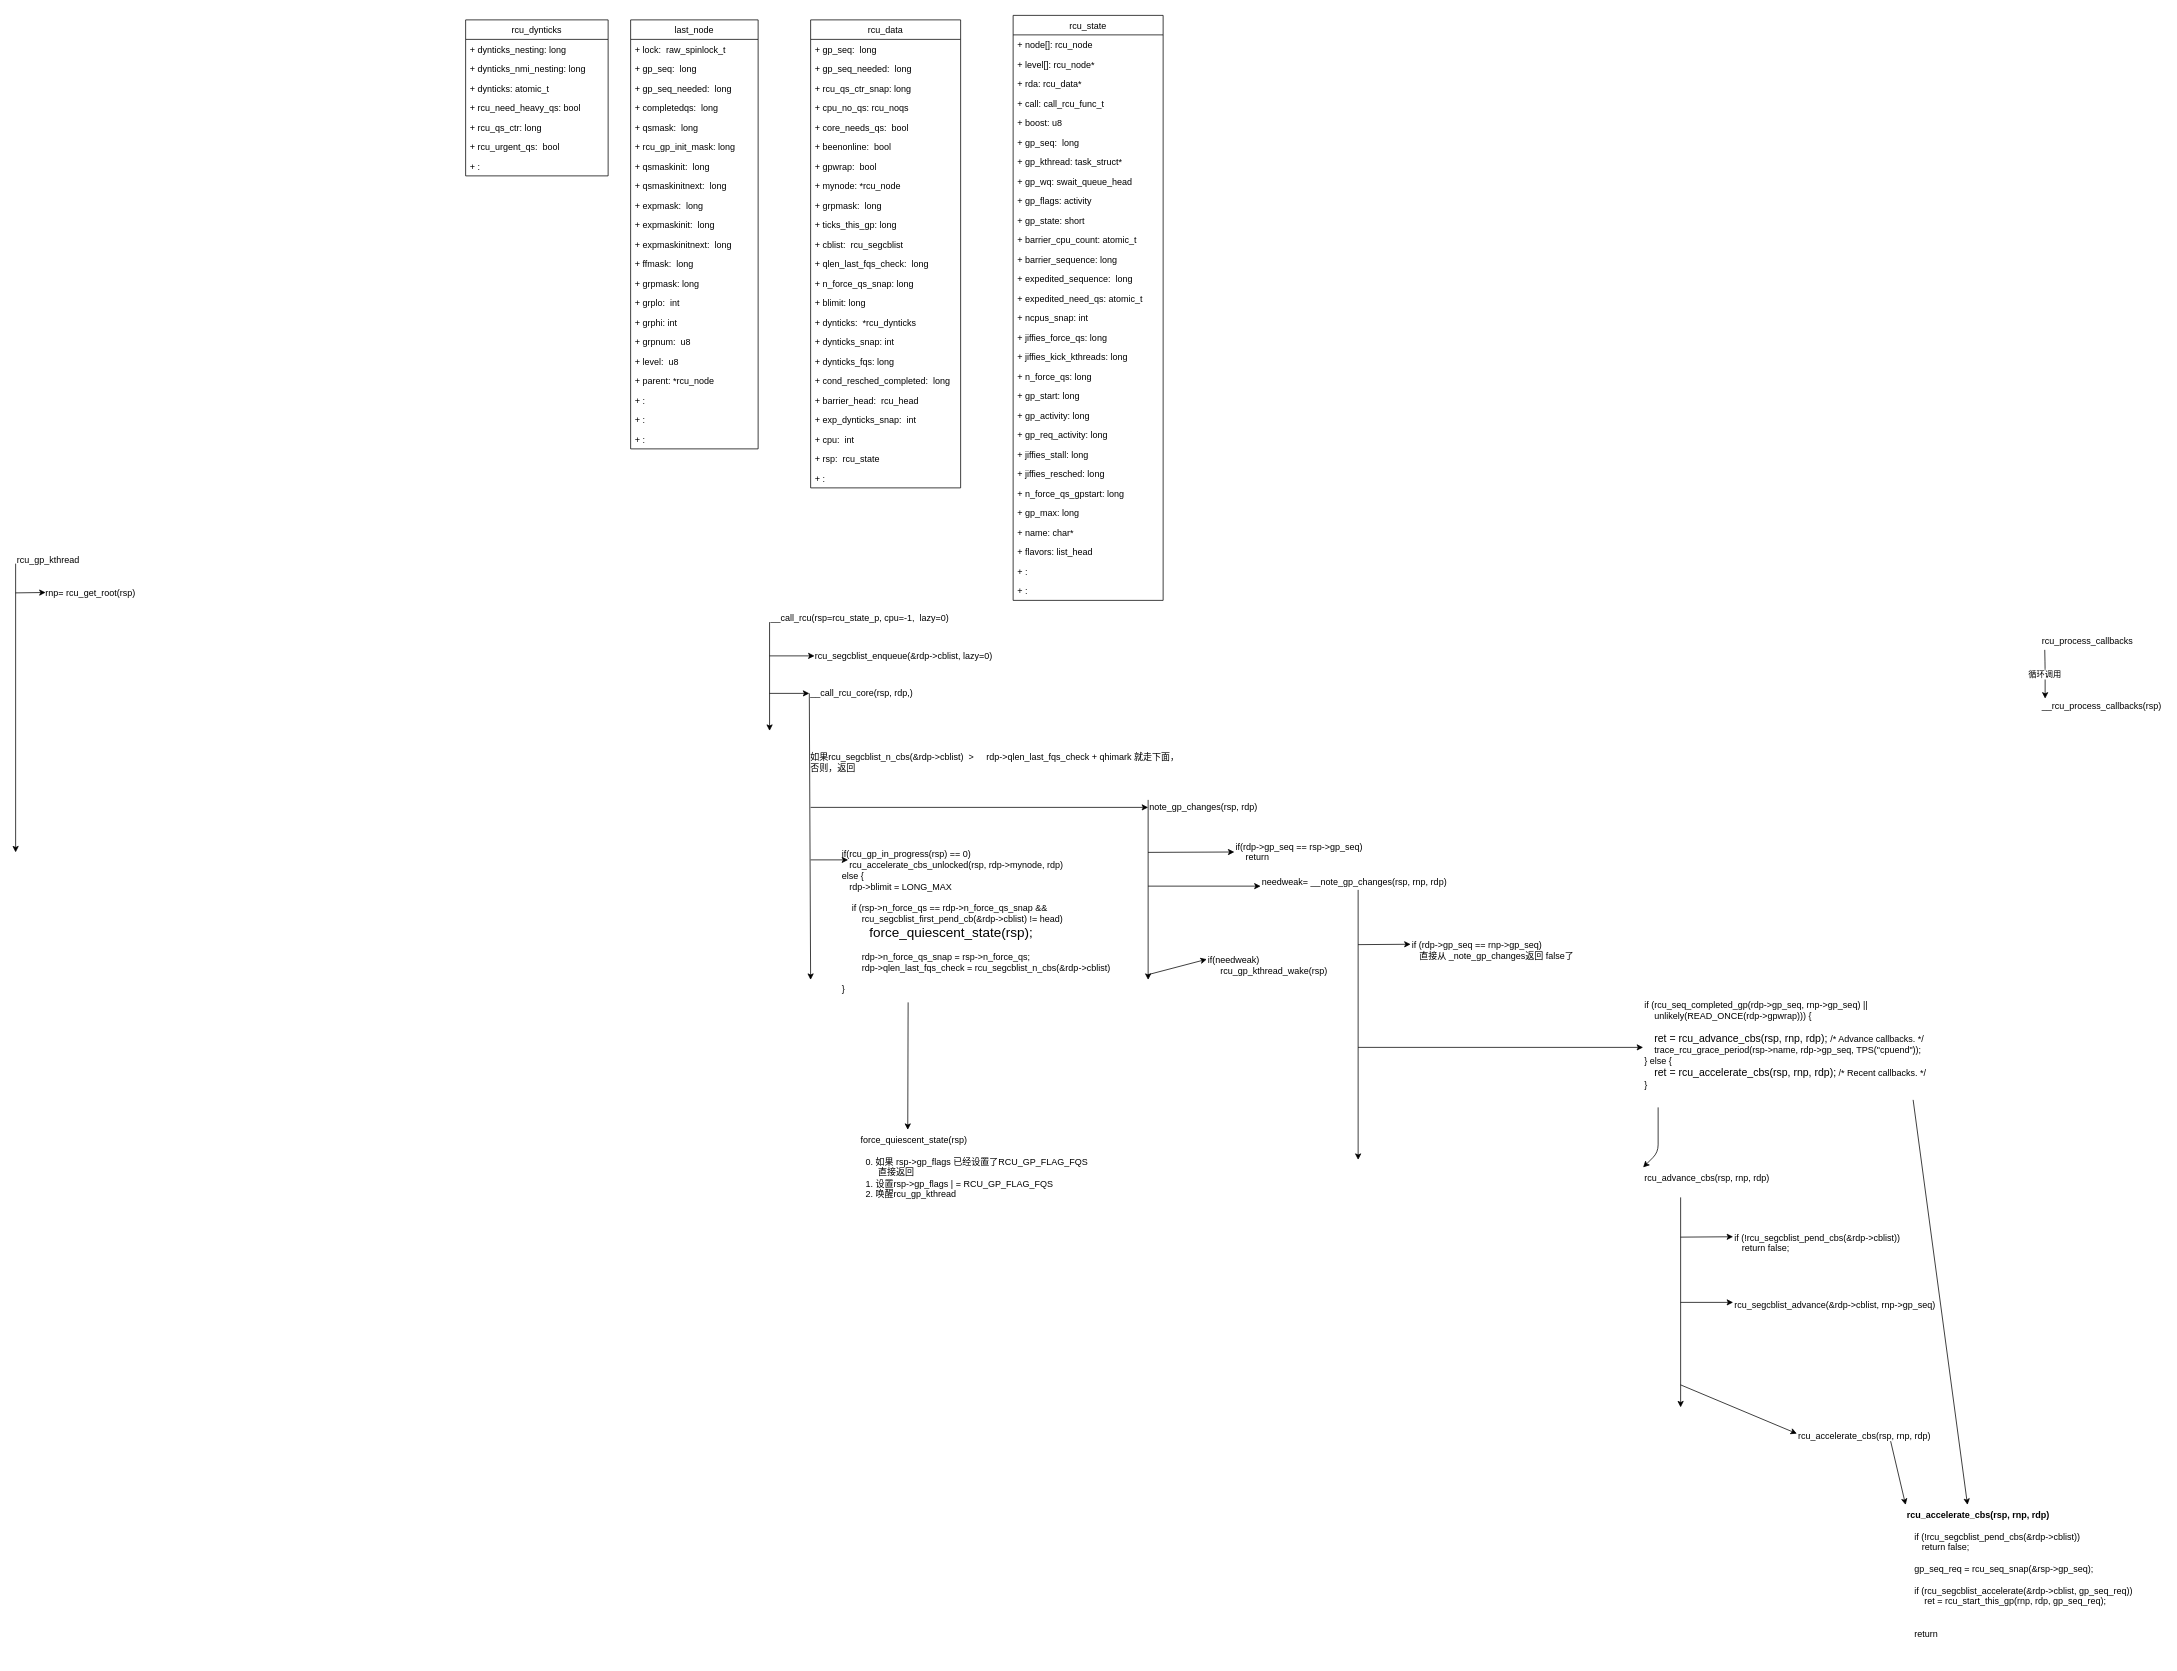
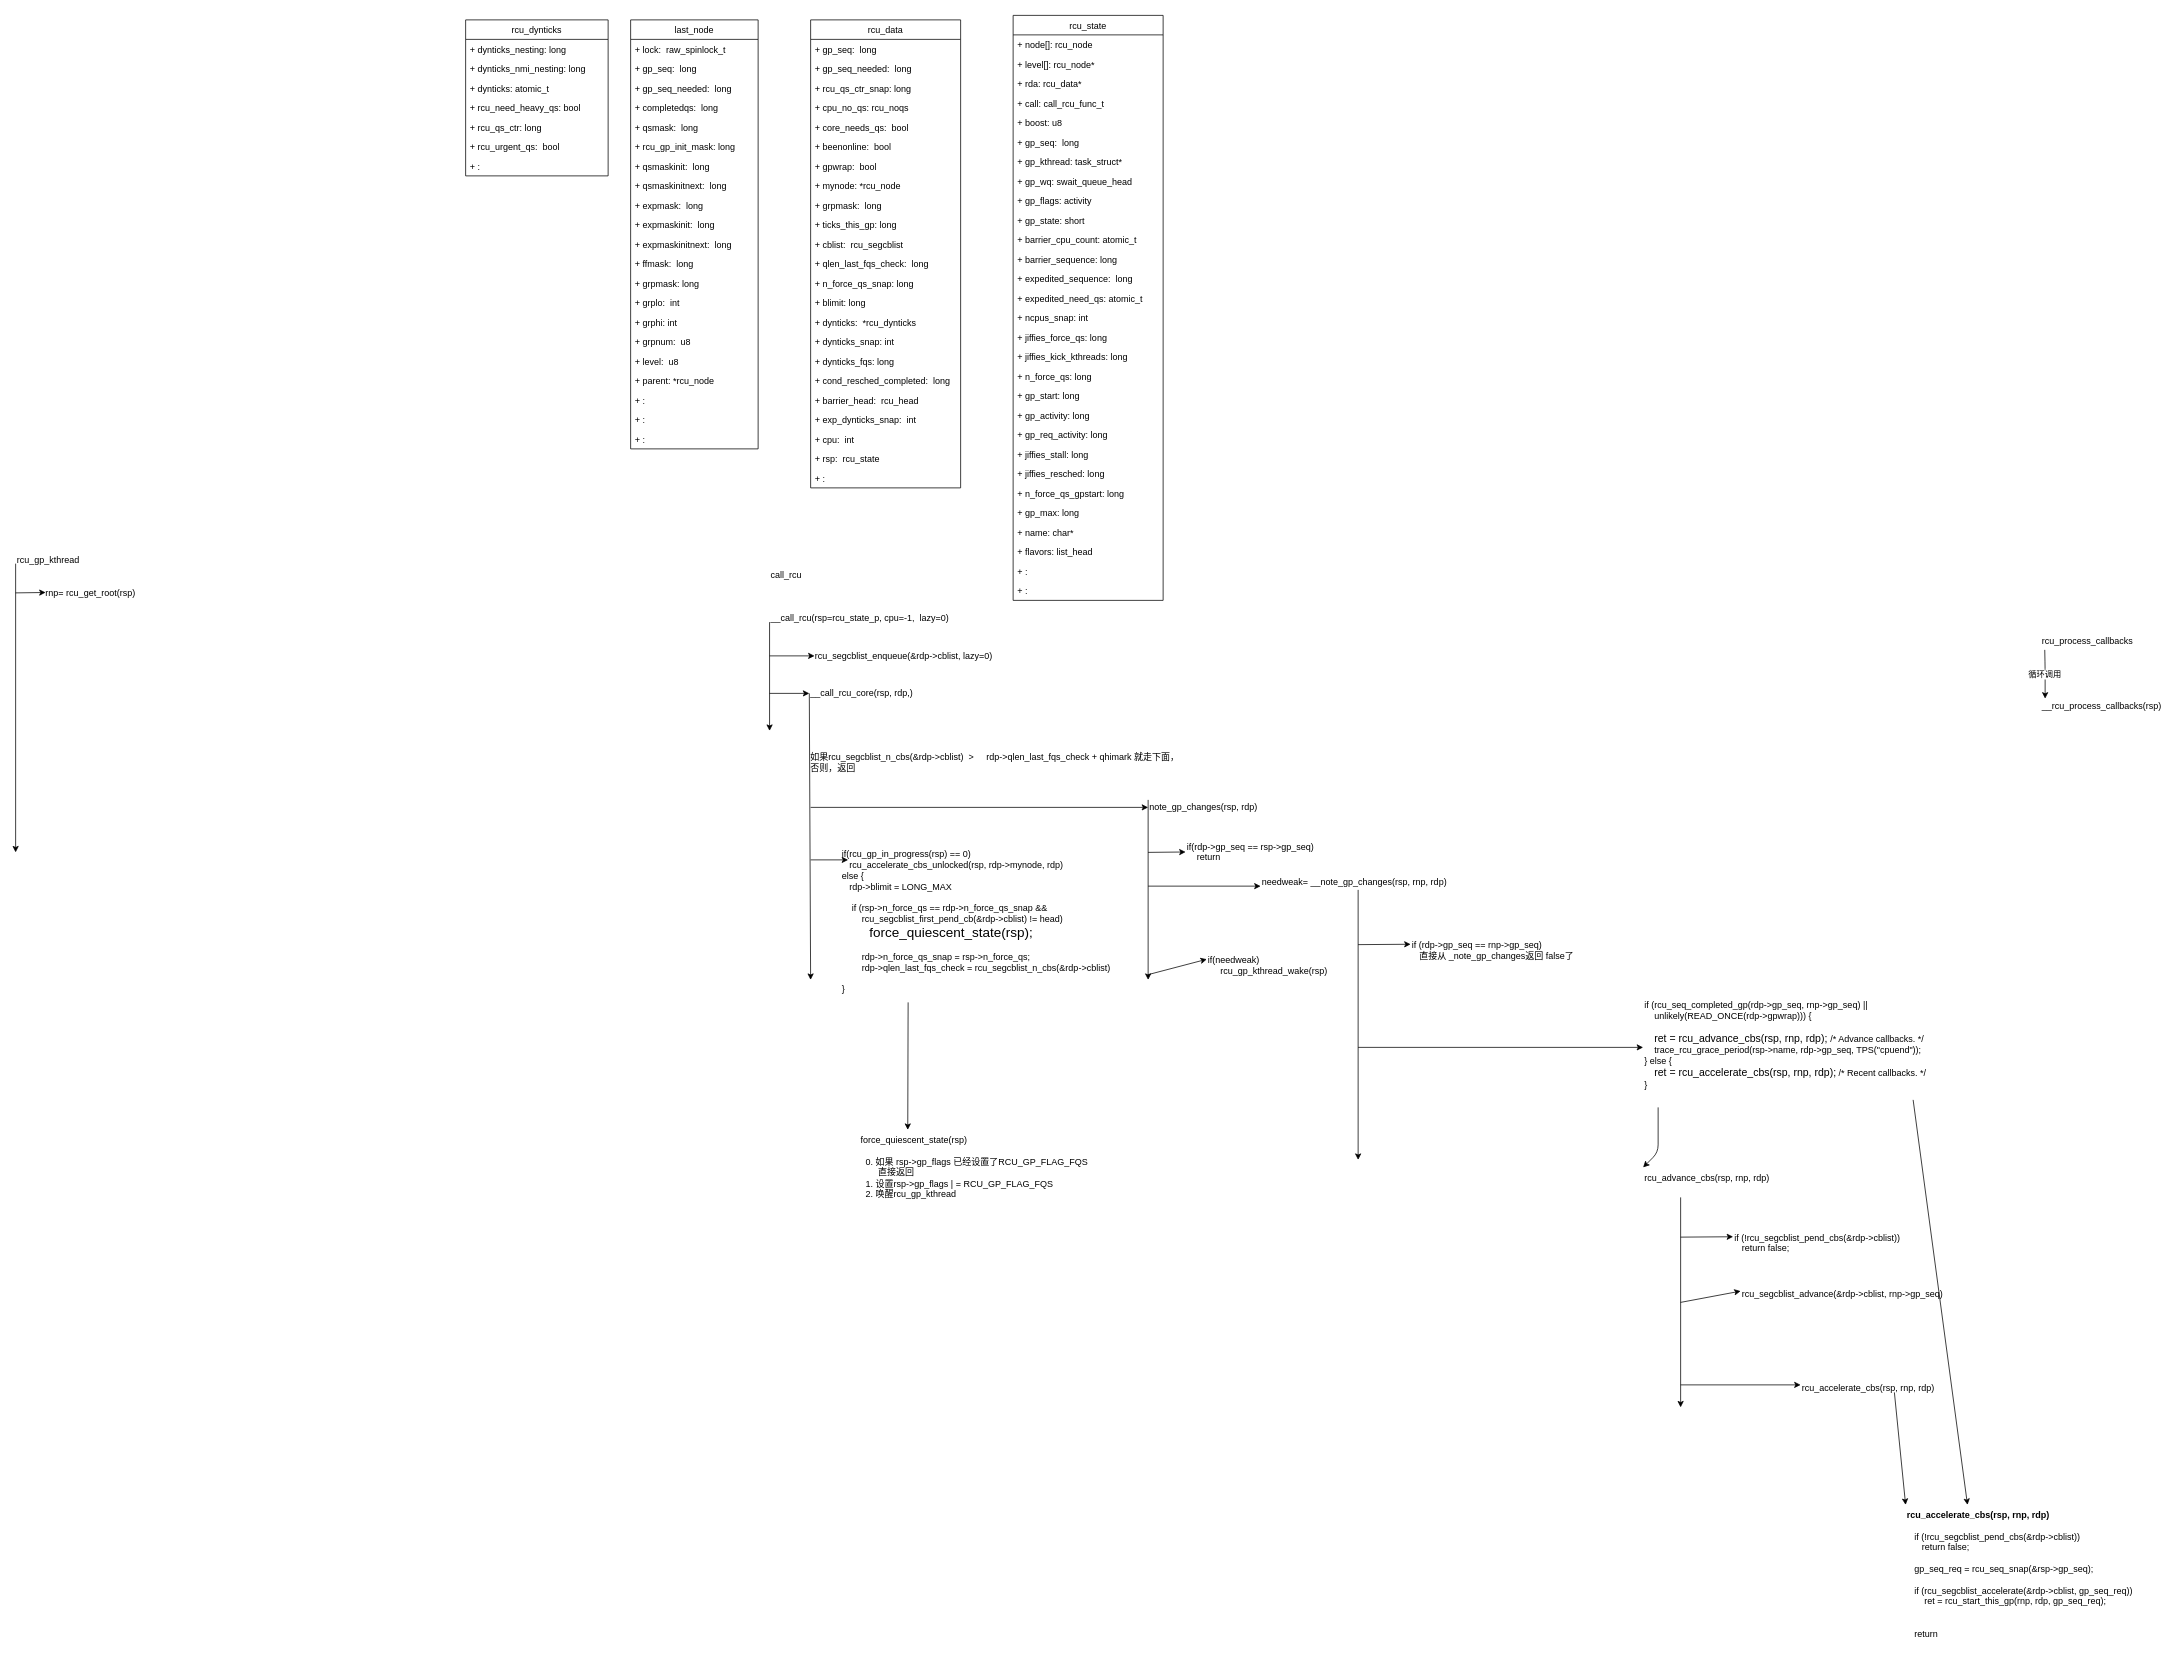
node "call_rcu": added
node "if(rdp->gp_seq == rsp->gp_seq) return": moved (1317, 852) -> (1268, 852)
node "rcu_segcblist_advance(&rdp->cblist, rnp->gp_seq)": moved (1842, 1302) -> (1849, 1291)
node "rcu_accelerate_cbs(rsp, rnp, rdp)": moved (1890, 1434) -> (1894, 1385)
